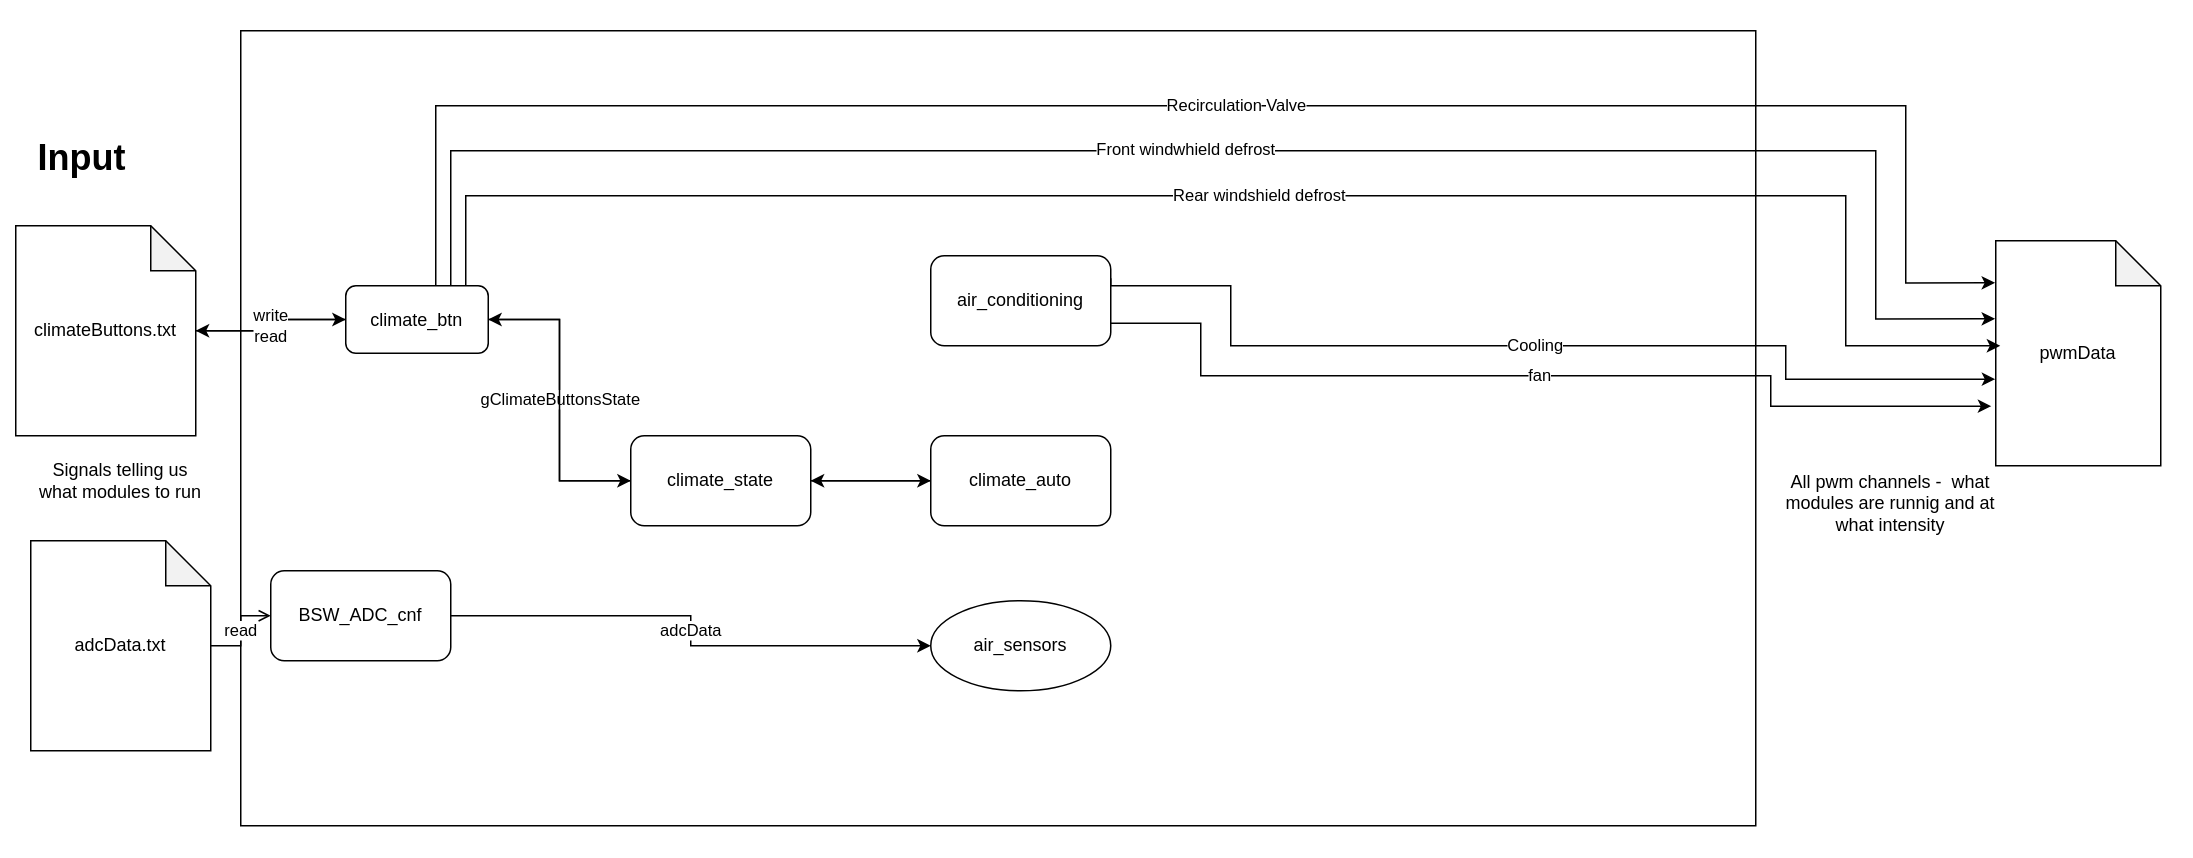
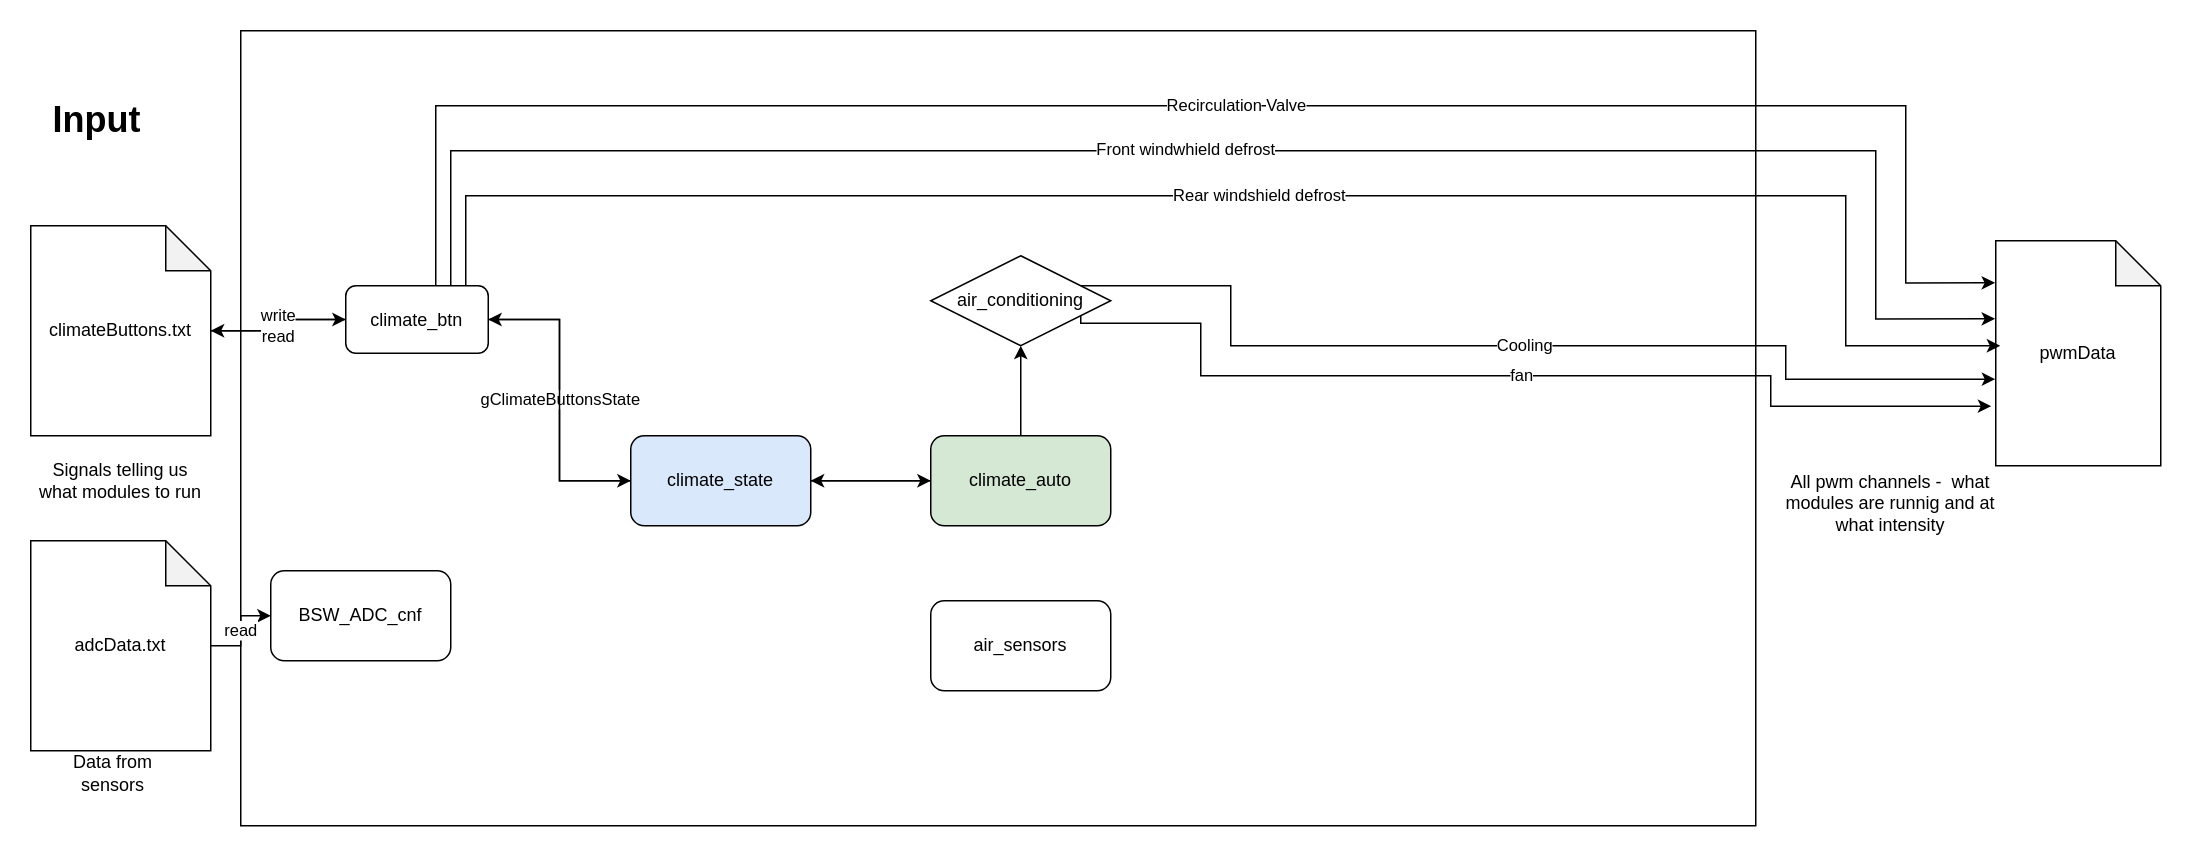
node "Input": moved (106, 166) -> (121, 128)
node "air_conditioning": shape rounded rectangle -> diamond
node "climateButtons.txt": moved (106, 331) -> (121, 331)
edge "climate_auto" -> "air_conditioning": added
node "climate_state": fillcolor #ffffff -> #dae8fc
node "climate_auto": fillcolor #ffffff -> #d5e8d4
edge "adcData.txt" -> "BSW_ADC_cnf": arrowhead open -> classic
edge "BSW_ADC_cnf" -> "air_sensors": removed, label "adcData"
node "air_sensors": shape ellipse -> rounded rectangle
node "Data from sensors": added
